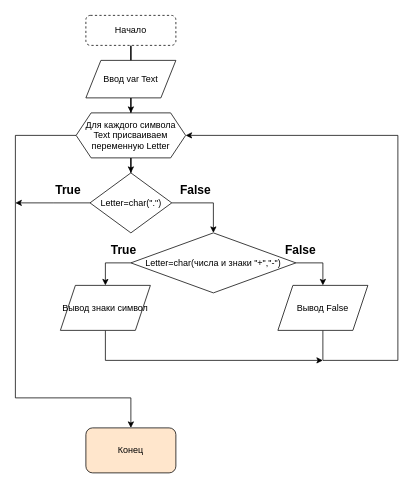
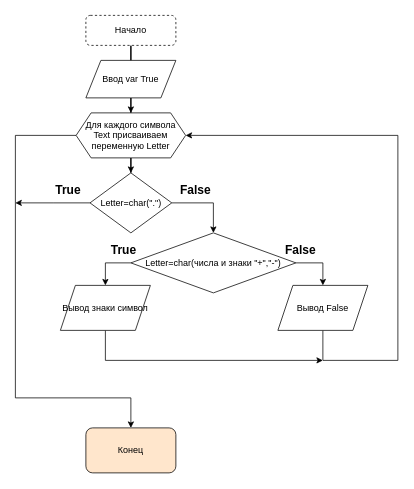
node "Ввод var Text": label "Ввод var Text" -> "Ввод var True"
